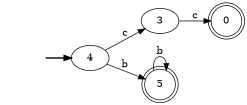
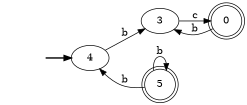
edge "4" -> "3": label "c" -> "b"
edge "0" -> "3": added, label "b"
edge "4" -> "5": reversed
